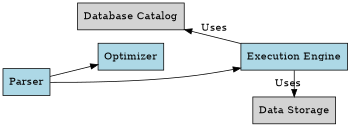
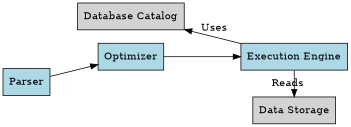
edge "Parser" -> "Execution Engine": now "Optimizer" -> "Execution Engine"
edge "Execution Engine" -> "Data Storage": label " Uses" -> " Reads"
